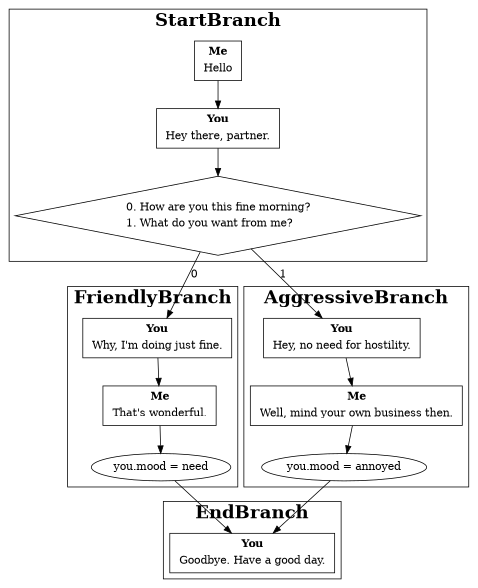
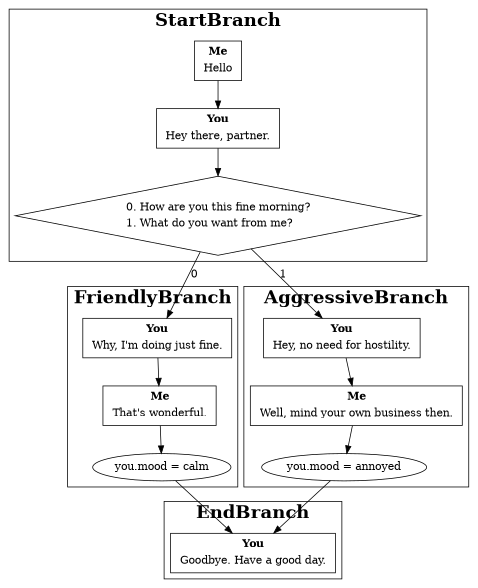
node "you.mood = need": label "you.mood = need" -> "you.mood = calm"
